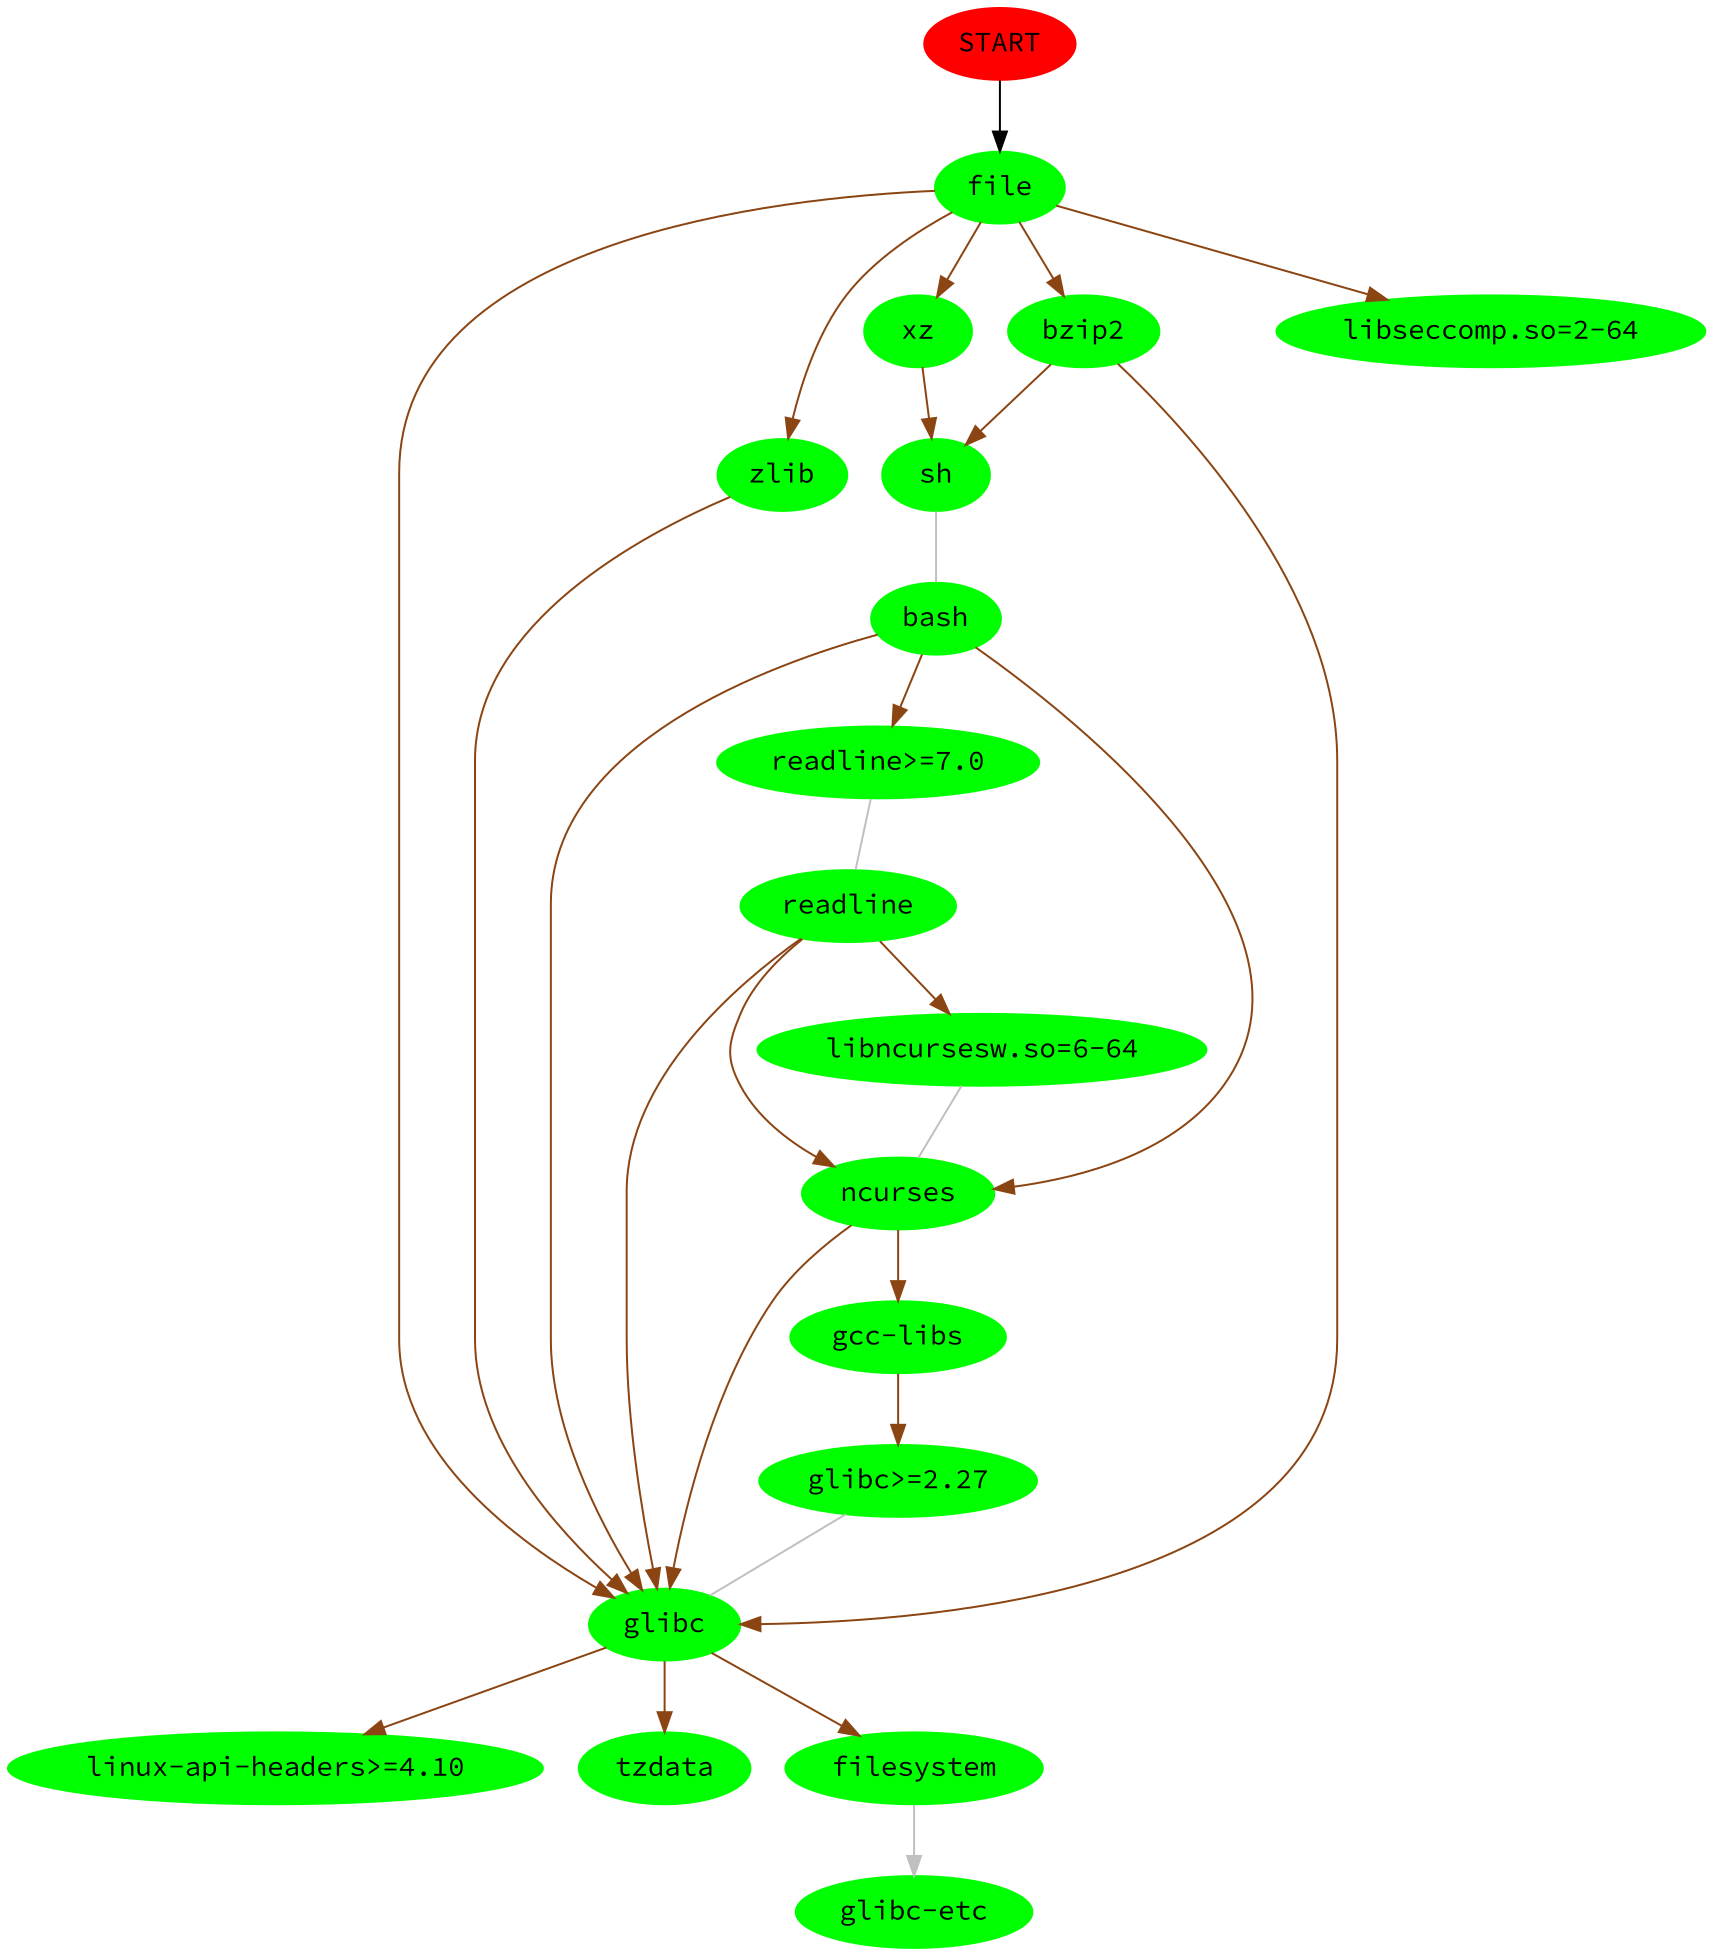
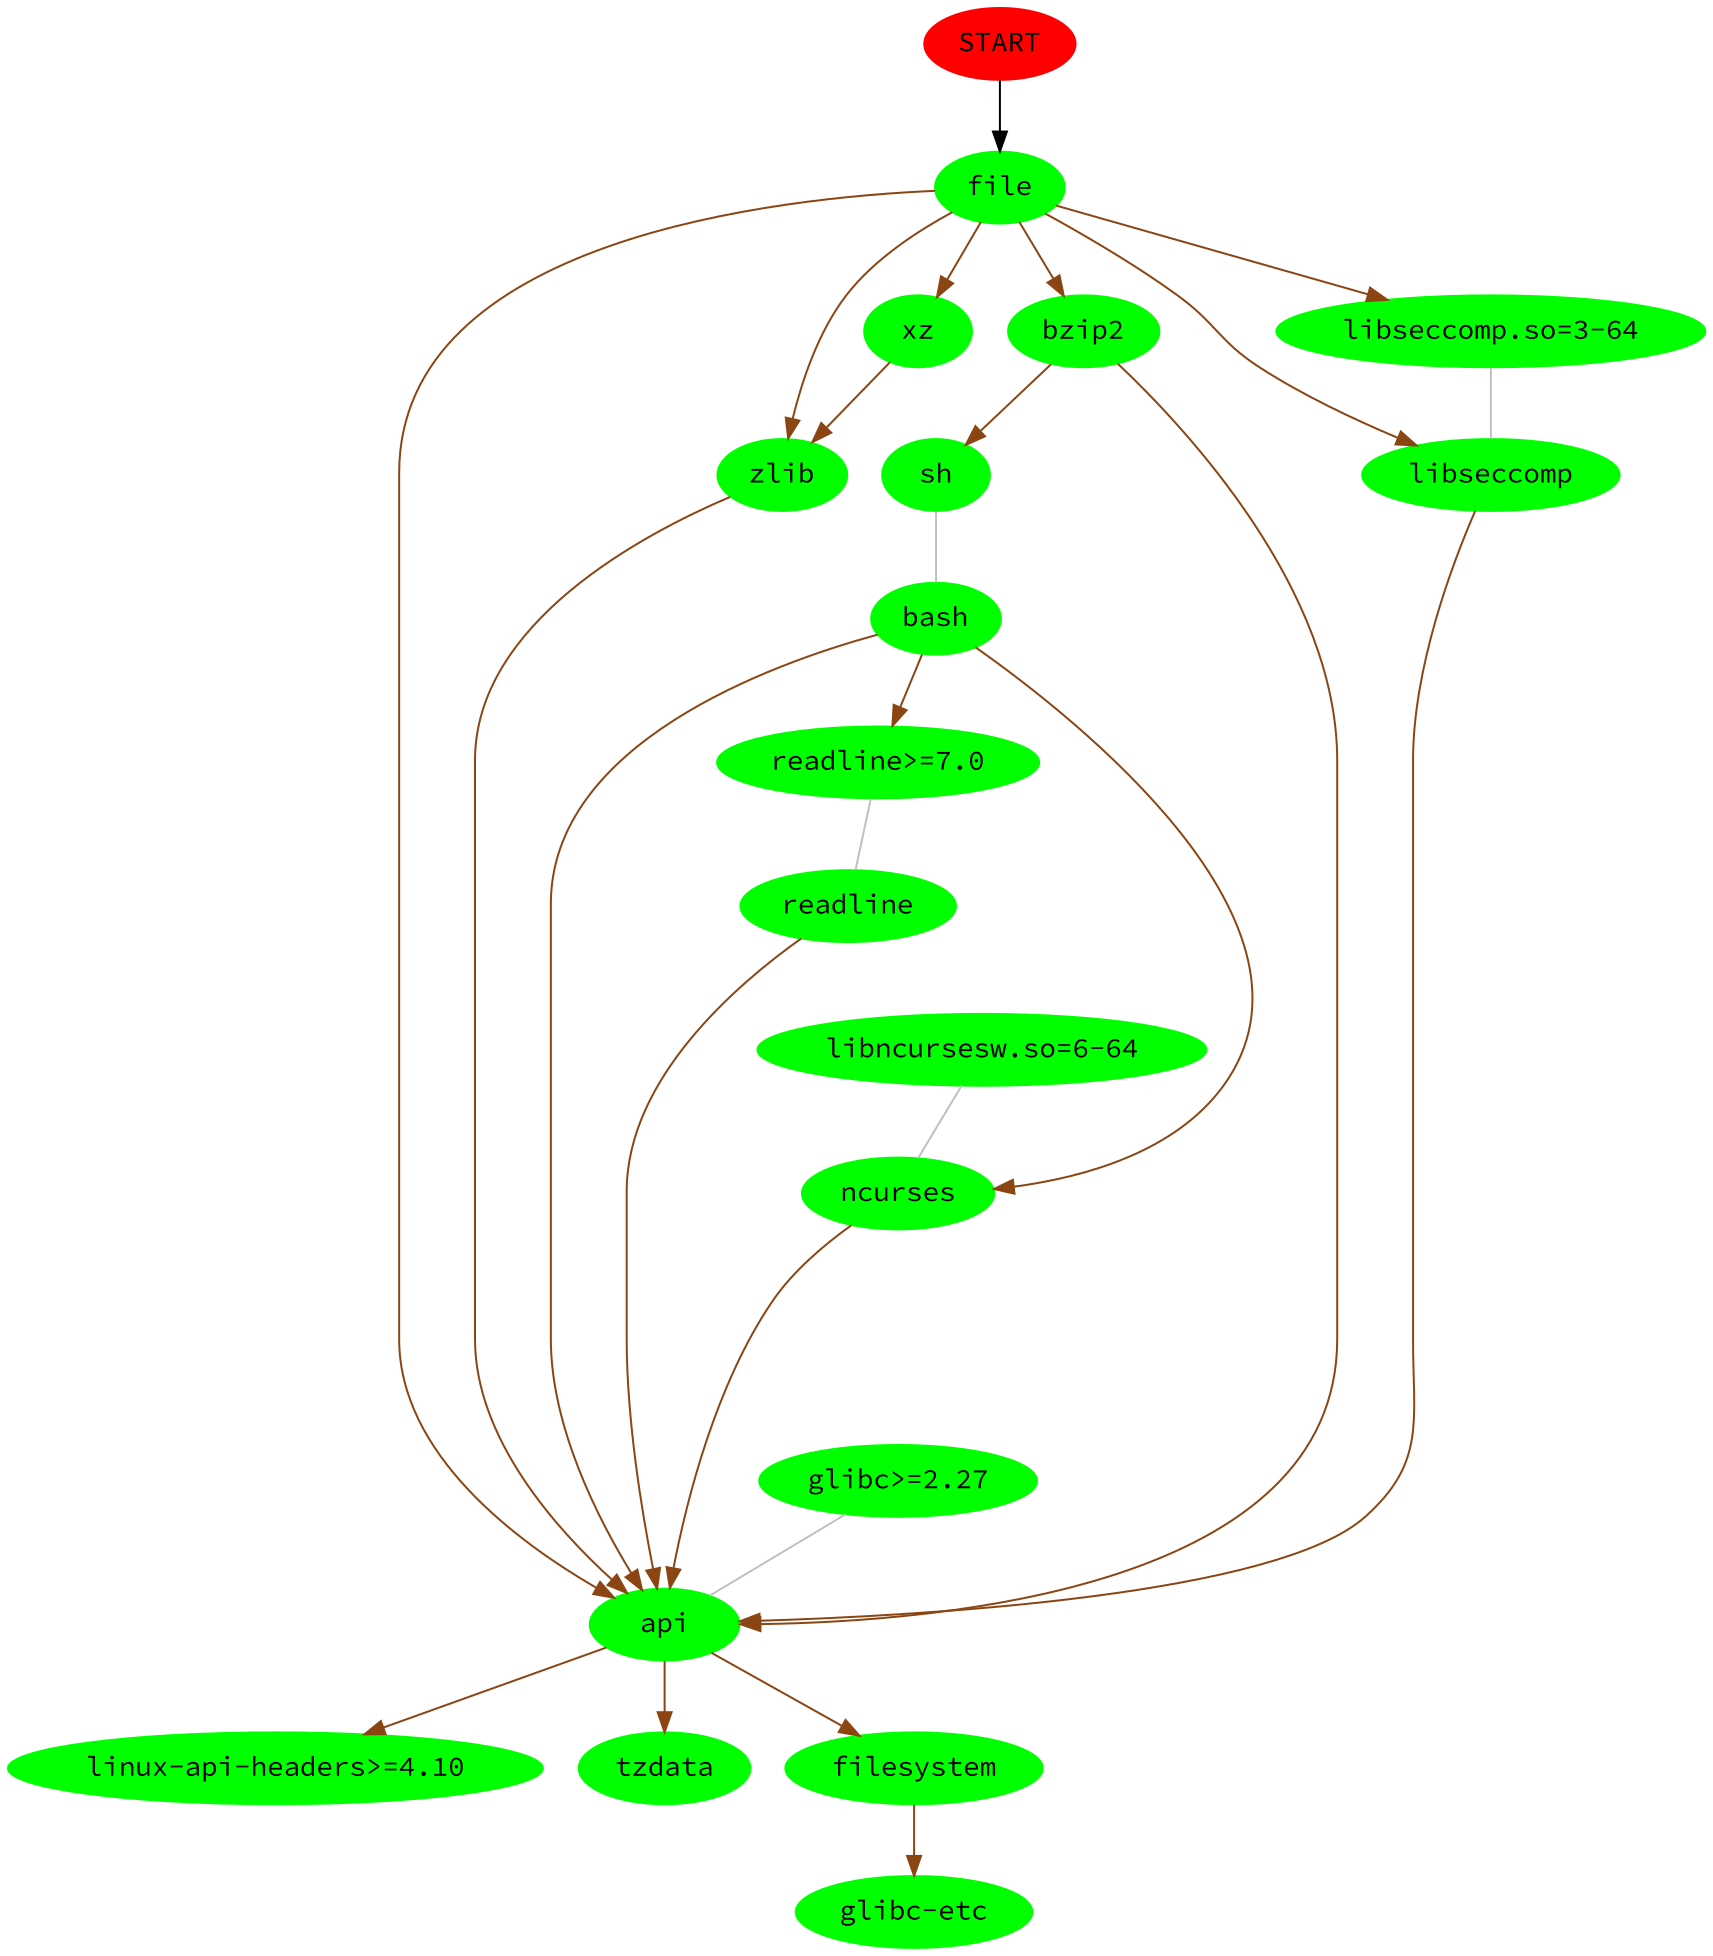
node "libseccomp.so=2-64": label "libseccomp.so=2-64" -> "libseccomp.so=3-64"
edge "xz" -> "sh": now "xz" -> "zlib"
node "libseccomp": added
edge "readline" -> "libncursesw.so=6-64": removed
edge "readline" -> "ncurses": removed
node "gcc-libs": removed
node "glibc": label "glibc" -> "api"
edge "filesystem" -> "glibc-etc": color grey -> chocolate4
